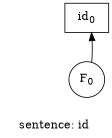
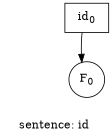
edge "F" -> "id": reversed
